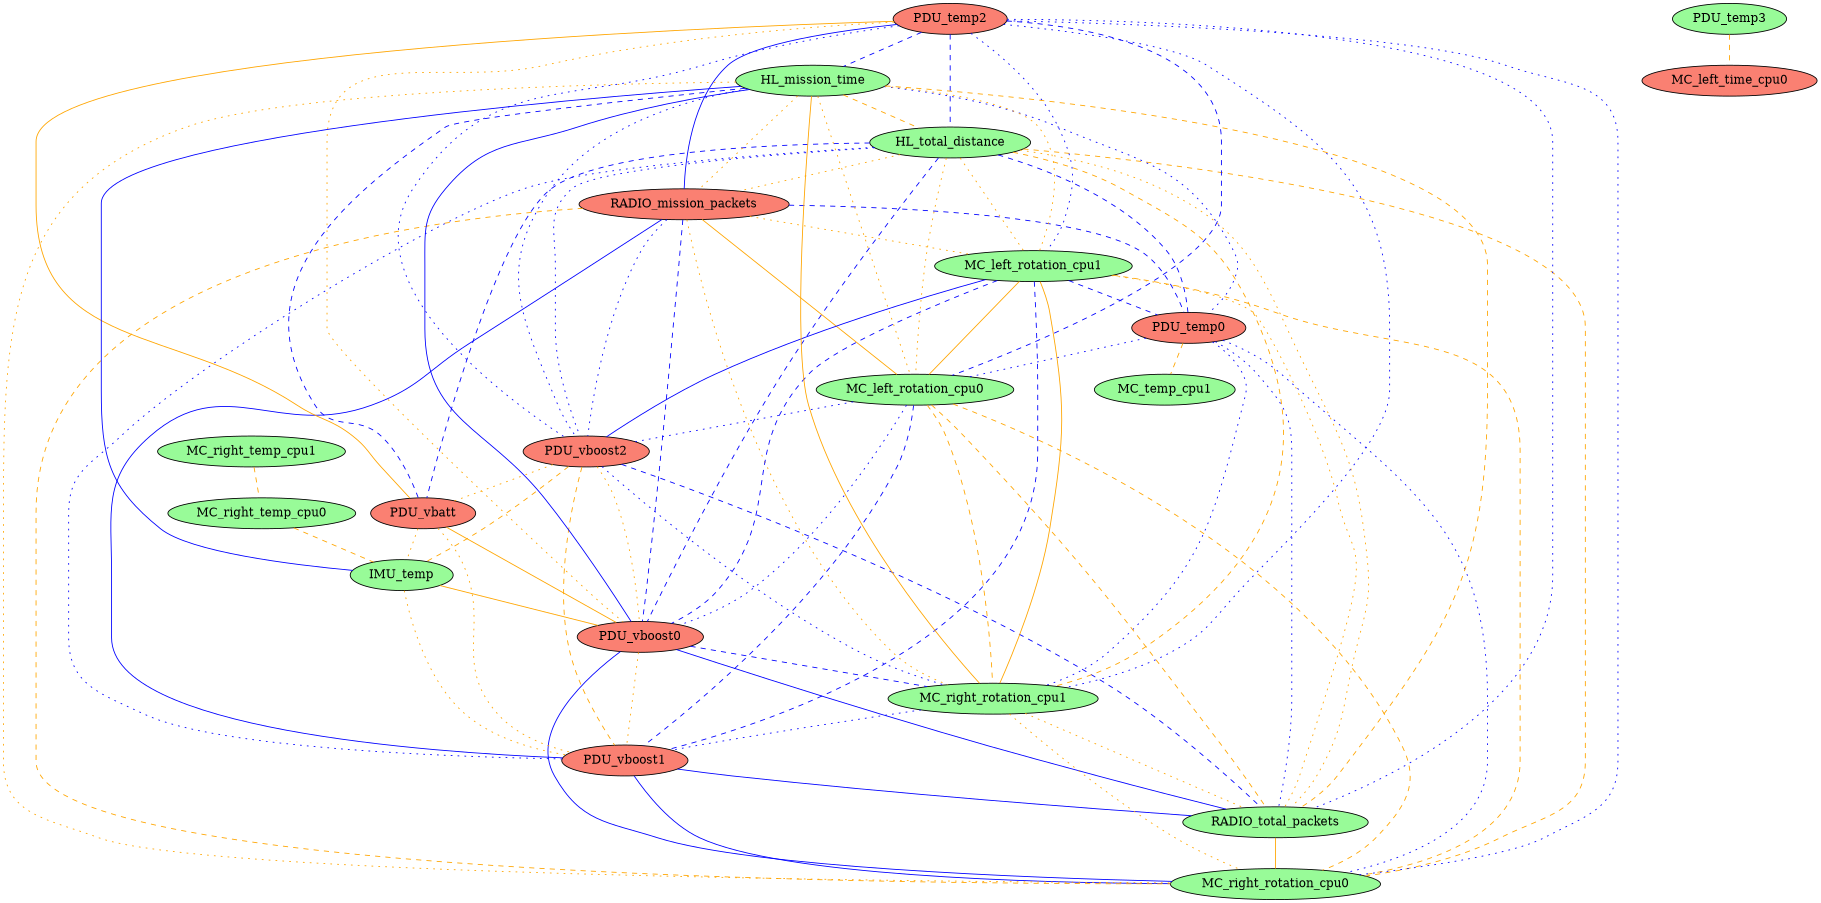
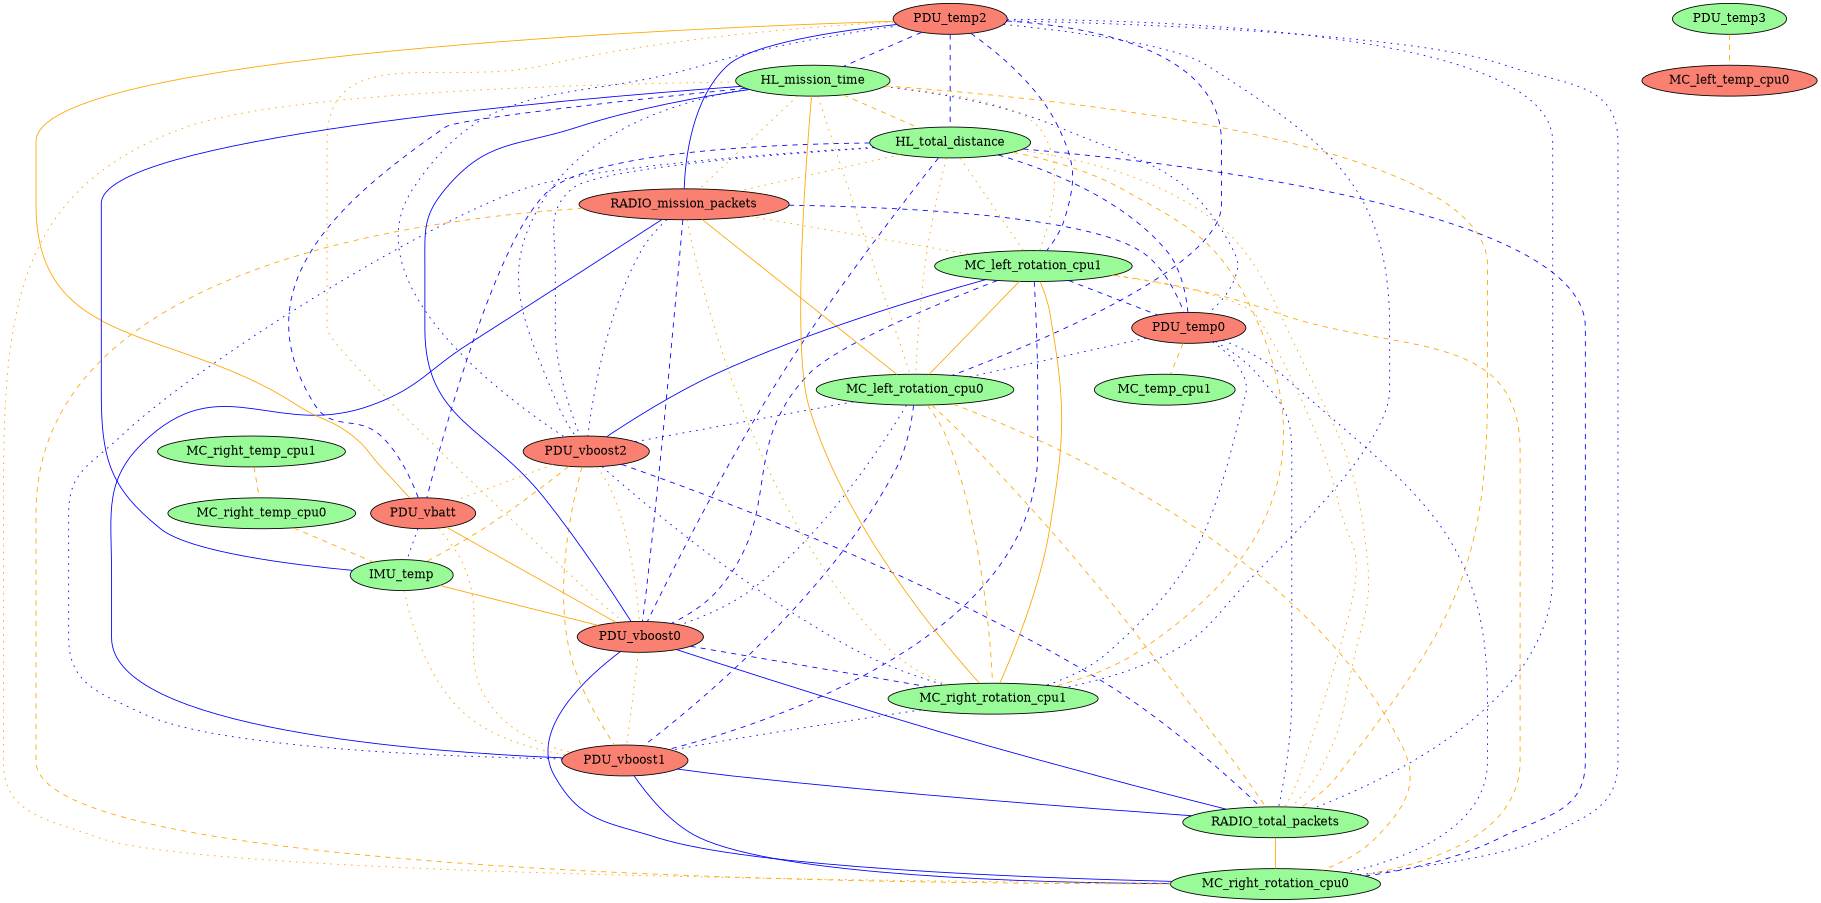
node "MC_left_time_cpu0": label "MC_left_time_cpu0" -> "MC_left_temp_cpu0"
edge "PDU_temp2" -- "MC_left_rotation_cpu1": style dotted -> dashed
edge "HL_total_distance" -- "MC_right_rotation_cpu0": color Orange -> Blue
edge "PDU_vbatt" -- "IMU_temp": color Orange -> Blue
edge "MC_right_rotation_cpu1" -- "RADIO_total_packets": removed
edge "MC_right_rotation_cpu1" -- "MC_right_rotation_cpu0": removed
